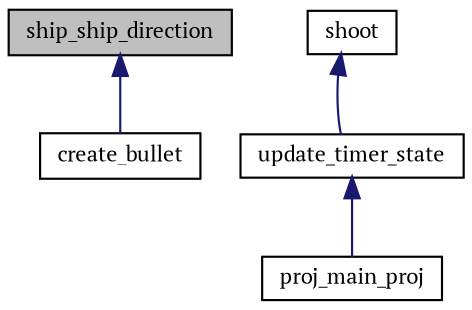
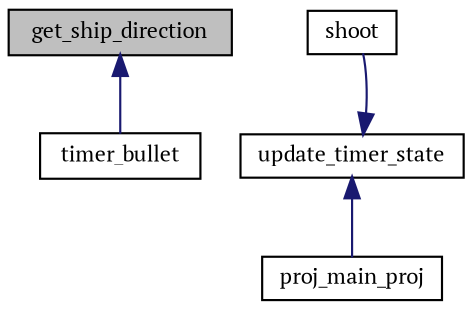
node "ship_ship_direction": label "ship_ship_direction" -> "get_ship_direction"
edge "update_timer_state" -> "shoot": reversed
node "create_bullet": label "create_bullet" -> "timer_bullet"
